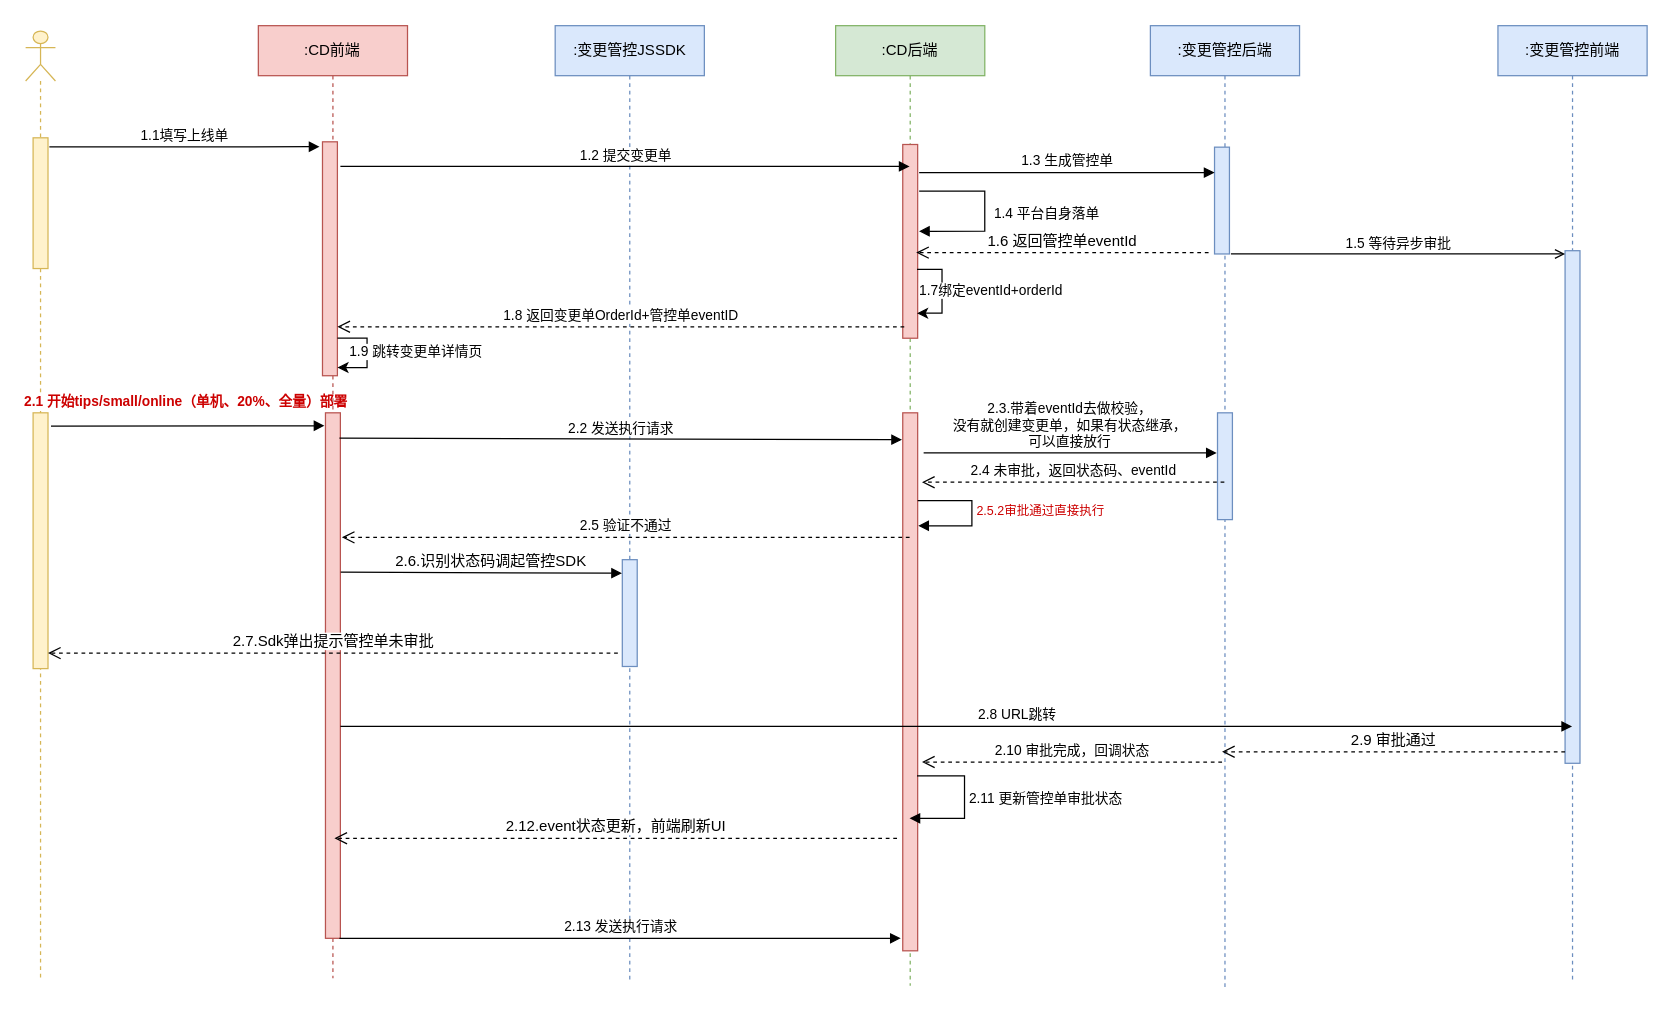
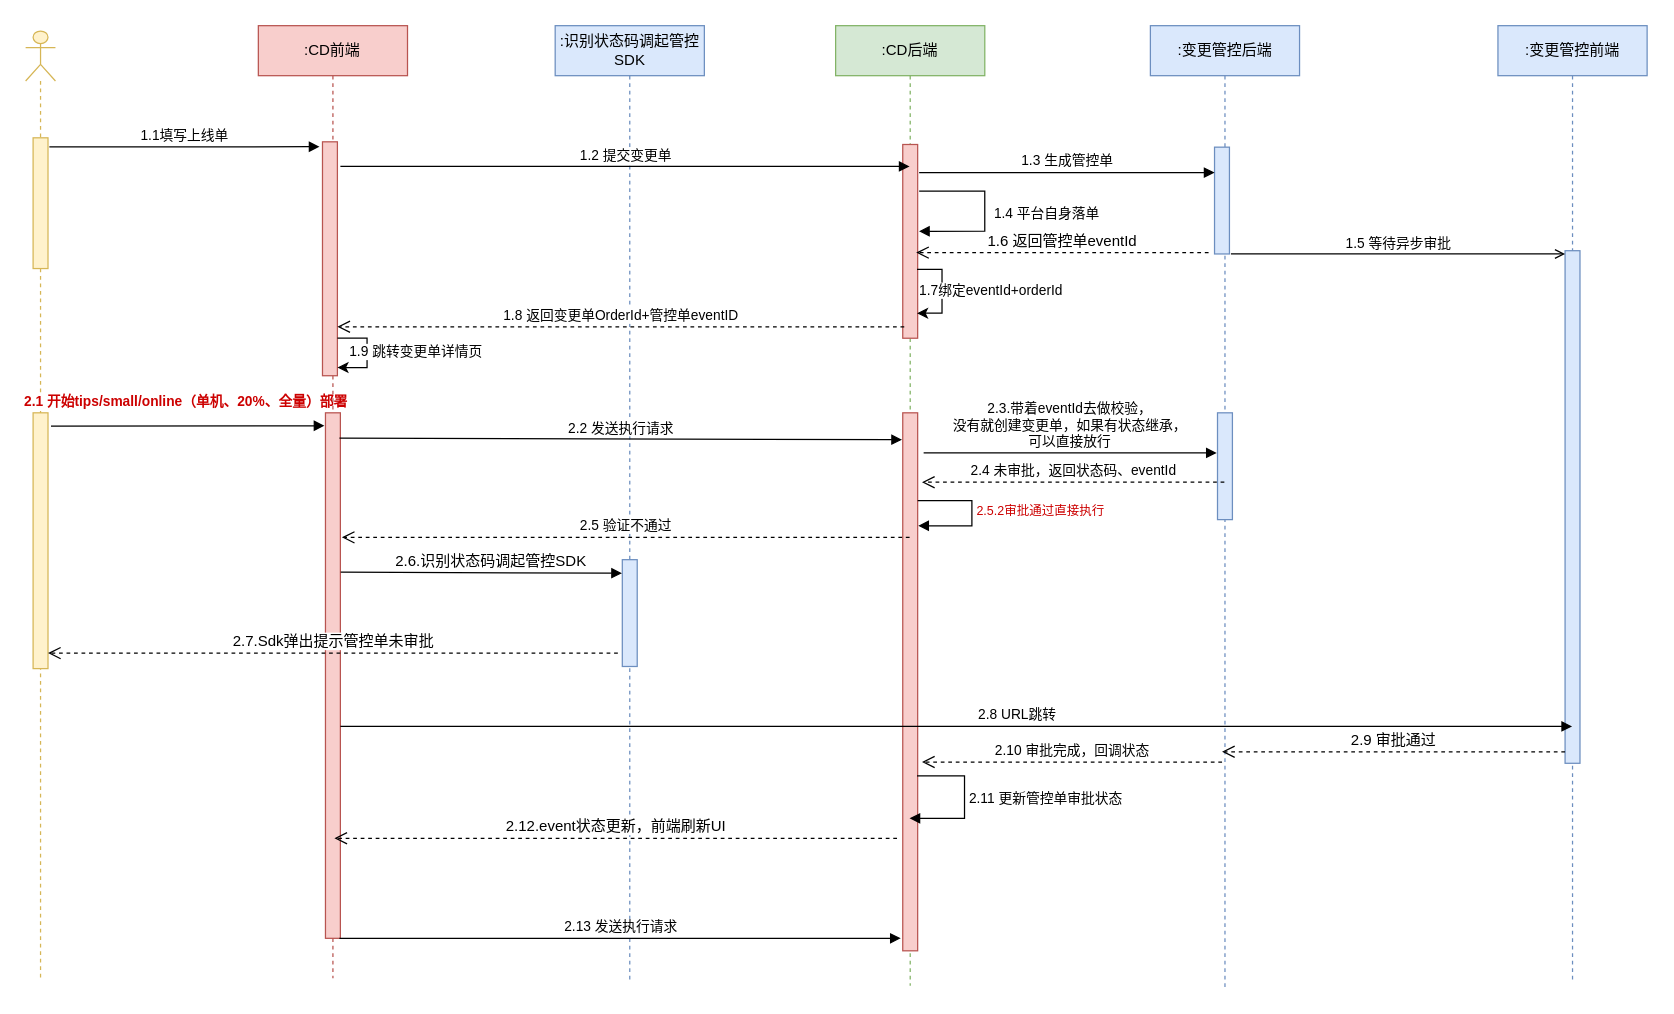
node ":变更管控JSSDK": label ":变更管控JSSDK" -> ":识别状态码调起管控SDK"
